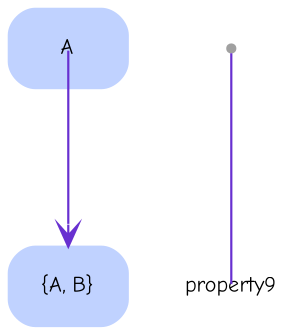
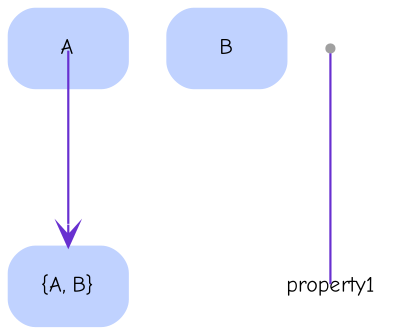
node "B": added
node "property9": label "property9" -> "property1"
